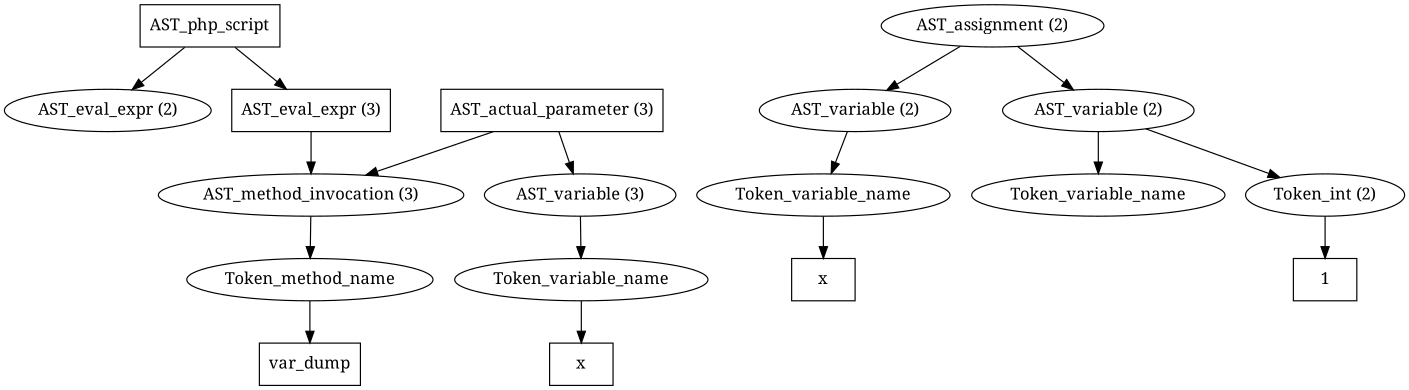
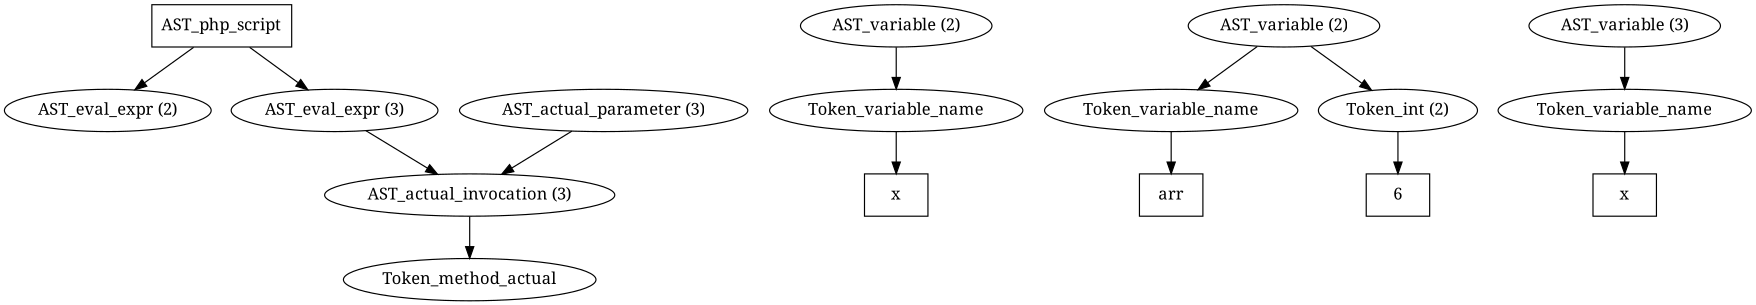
node "AST_assignment (2)": removed
node "AST_eval_expr (3)": shape box -> ellipse
node "AST_actual_parameter (3)": shape box -> ellipse
edge "AST_actual_parameter (3)" -> "AST_variable (3)": removed
node "AST_method_invocation (3)": label "AST_method_invocation (3)" -> "AST_actual_invocation (3)"
node "arr": added
node "Token_method_name": label "Token_method_name" -> "Token_method_actual"
node "1": label "1" -> "6"
node "var_dump": removed
